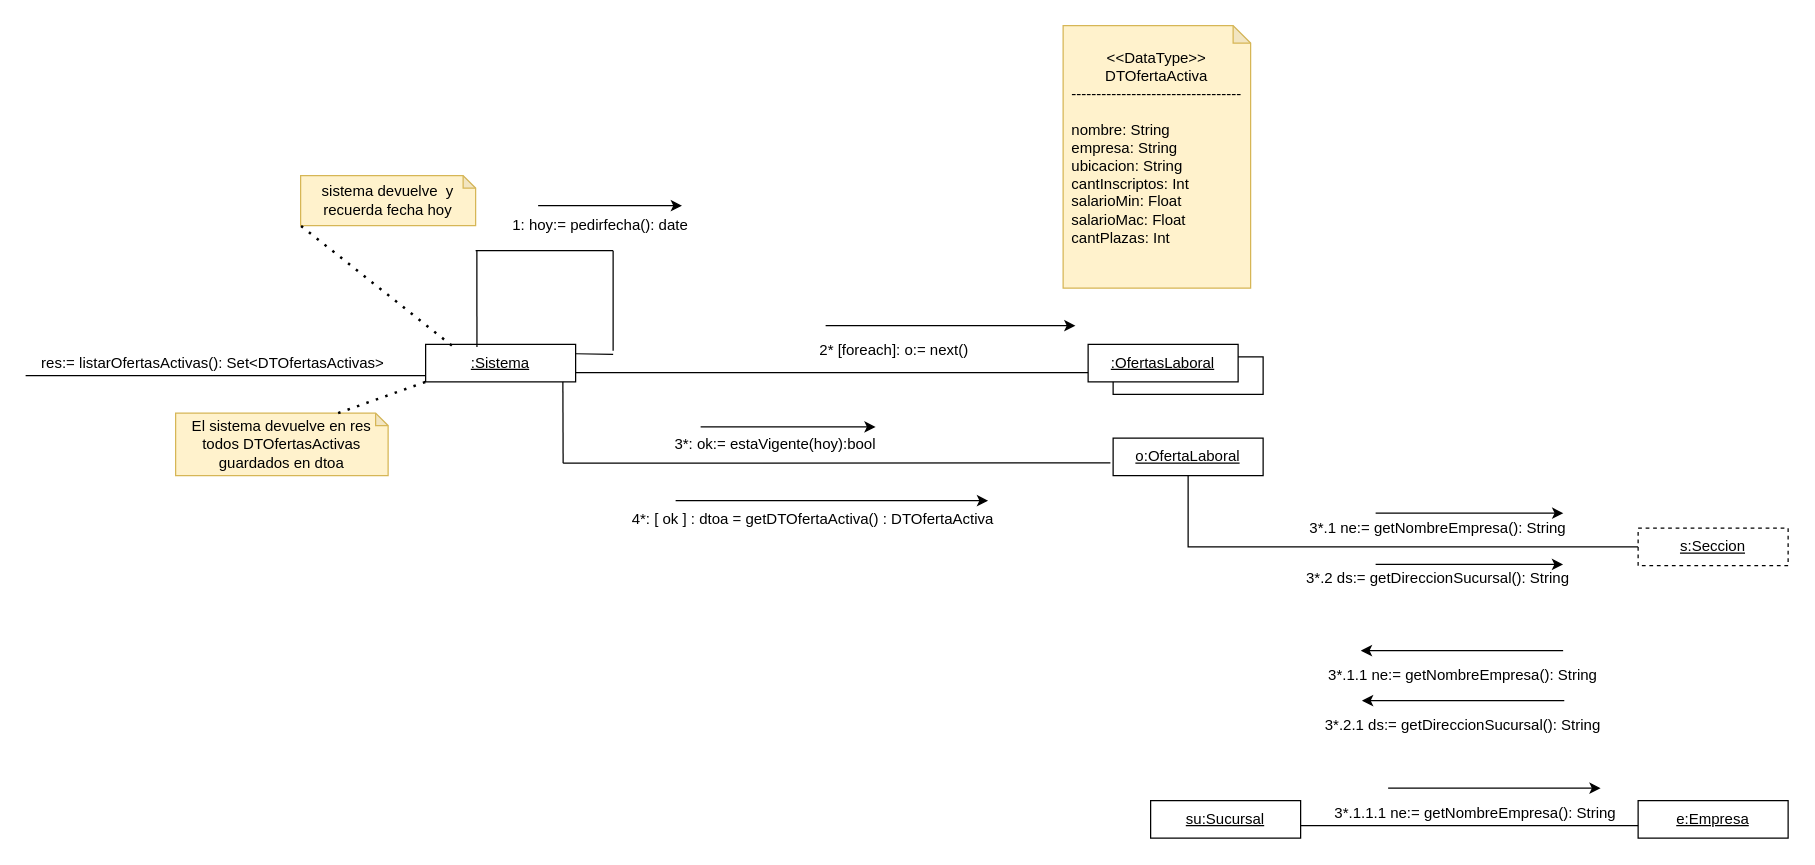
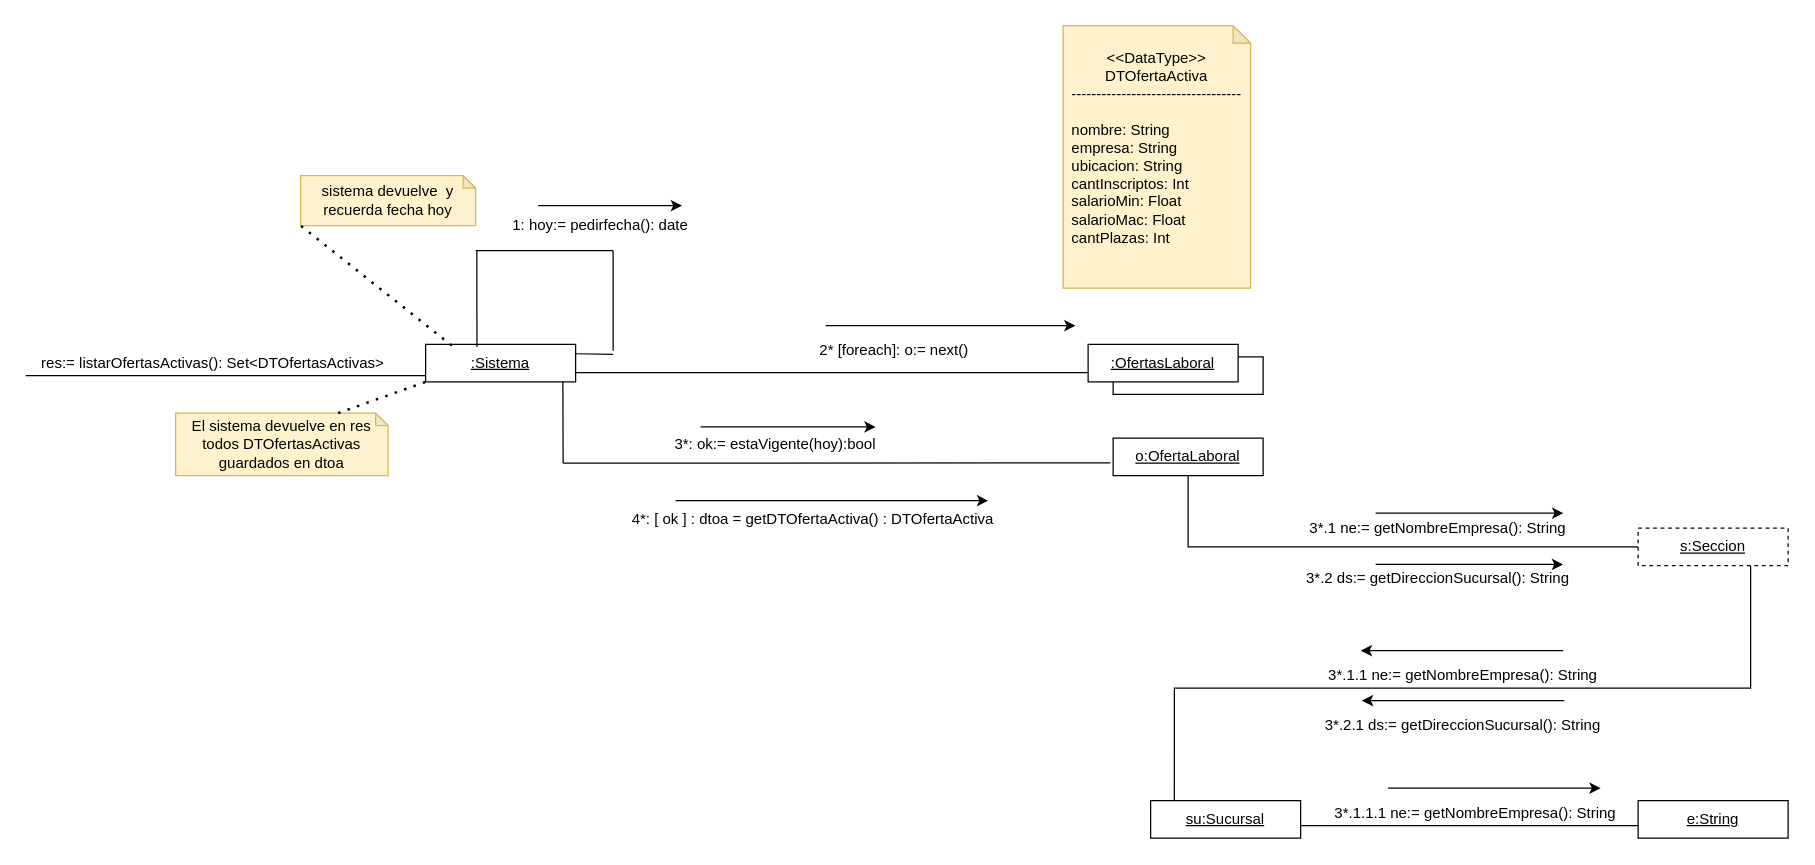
edge "s:Seccion" -- "su:Sucursal": added
node "e:Empresa": label "e:Empresa" -> "e:String"
